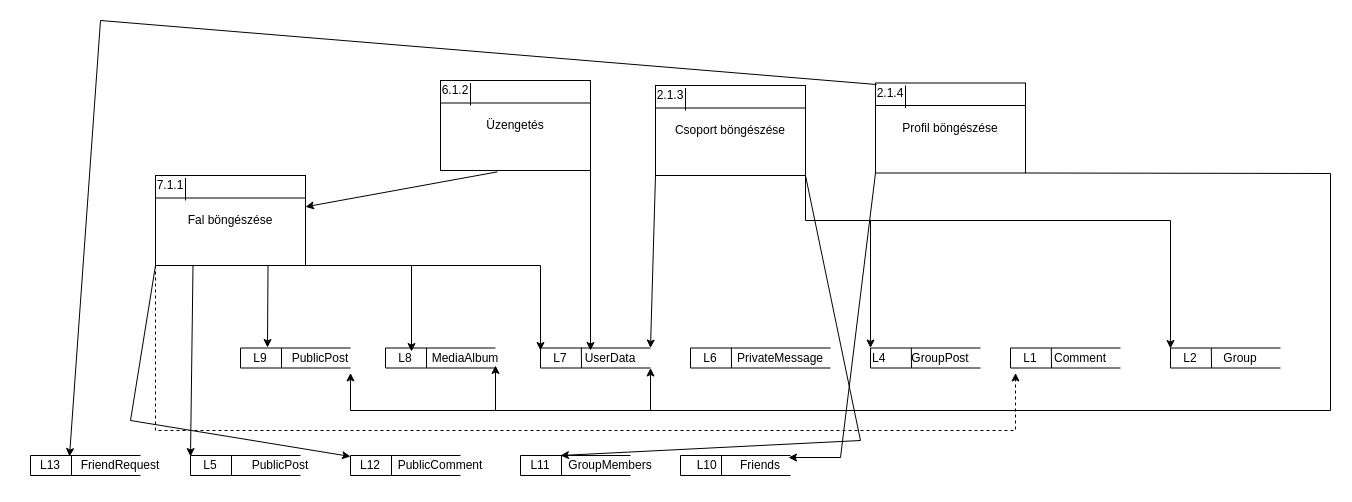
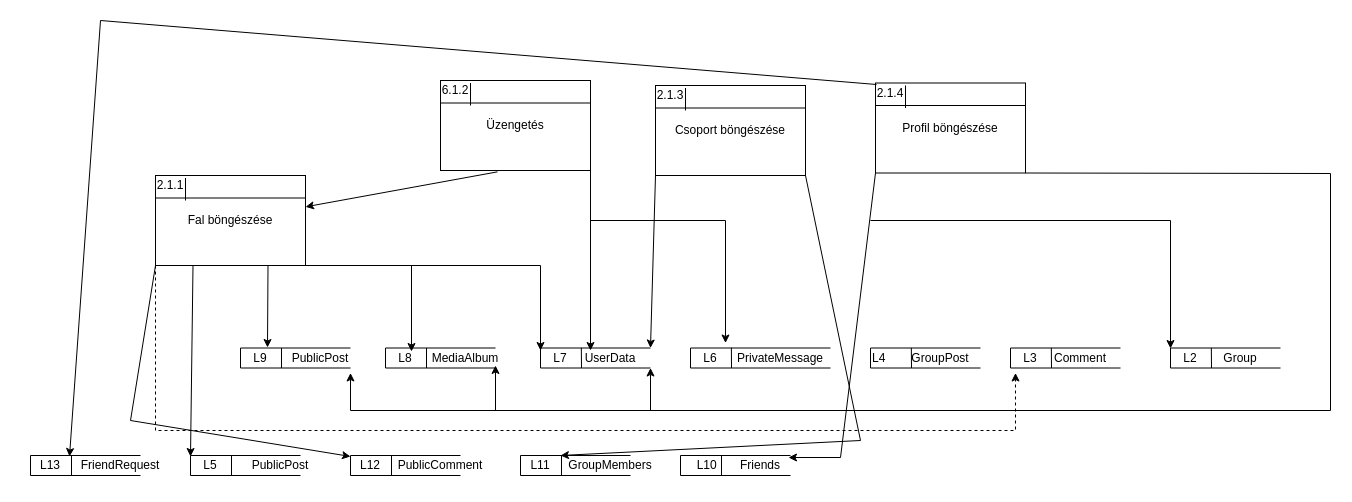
node "7.1.1": label "7.1.1" -> "2.1.1"
edge "Üzengetés" -> "L6": added
edge "Csoport böngészése" -> "L4": removed
node "L1": label "L1" -> "L3"
